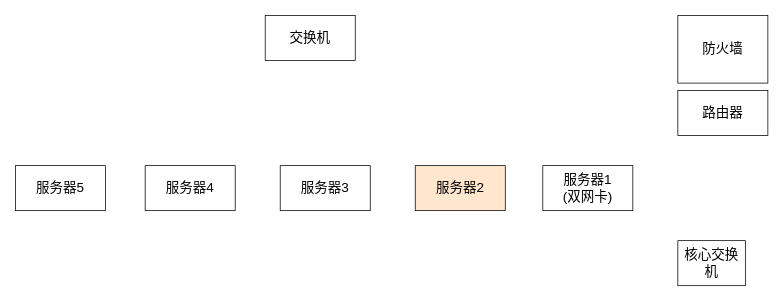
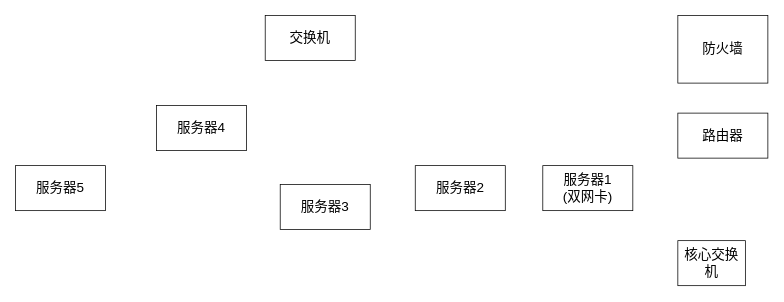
node "路由器": moved (723, 113) -> (723, 135)
node "服务器4": moved (190, 188) -> (201, 128)
node "服务器3": moved (325, 188) -> (325, 207)
node "服务器2": fillcolor #ffe6cc -> #ffffff
